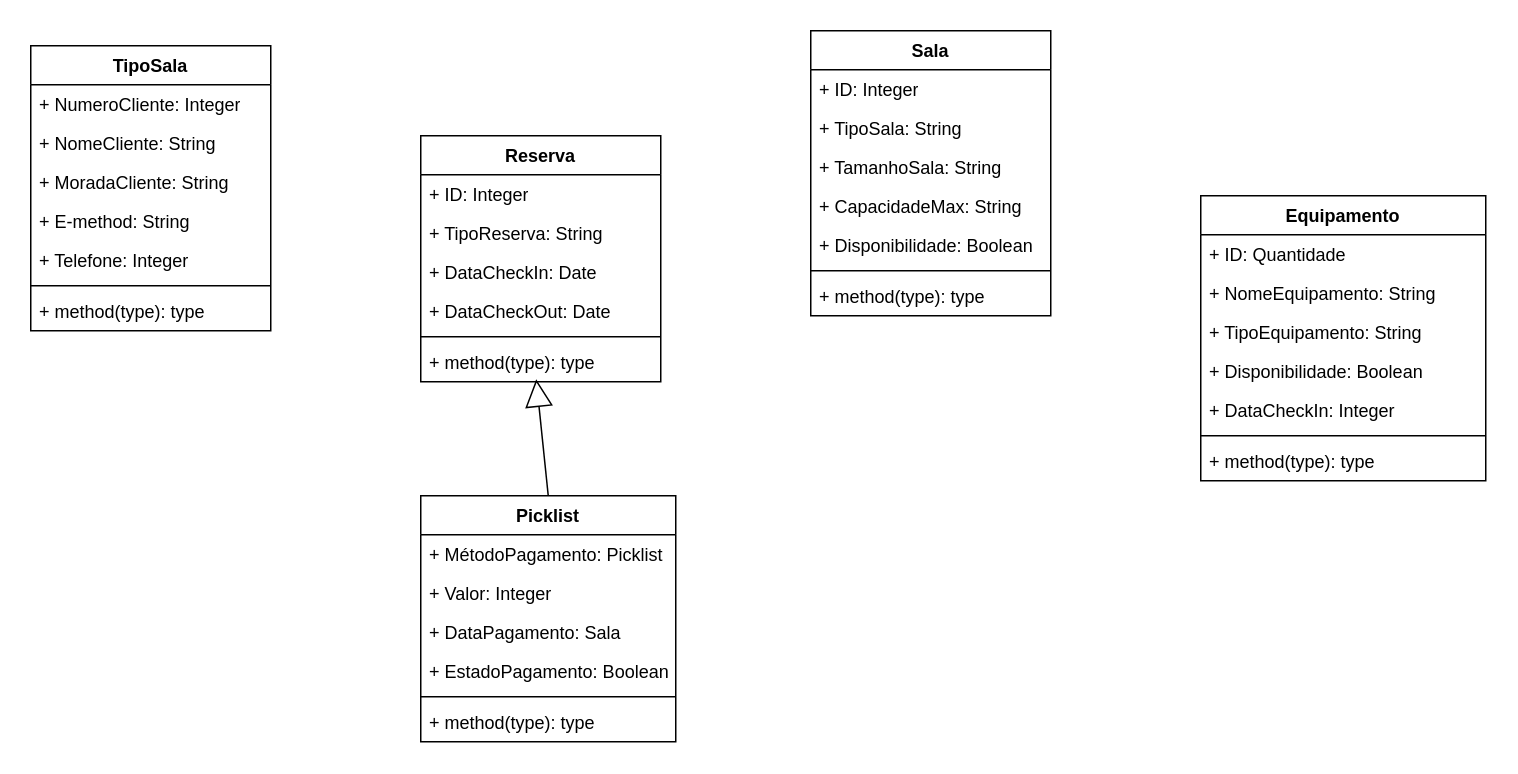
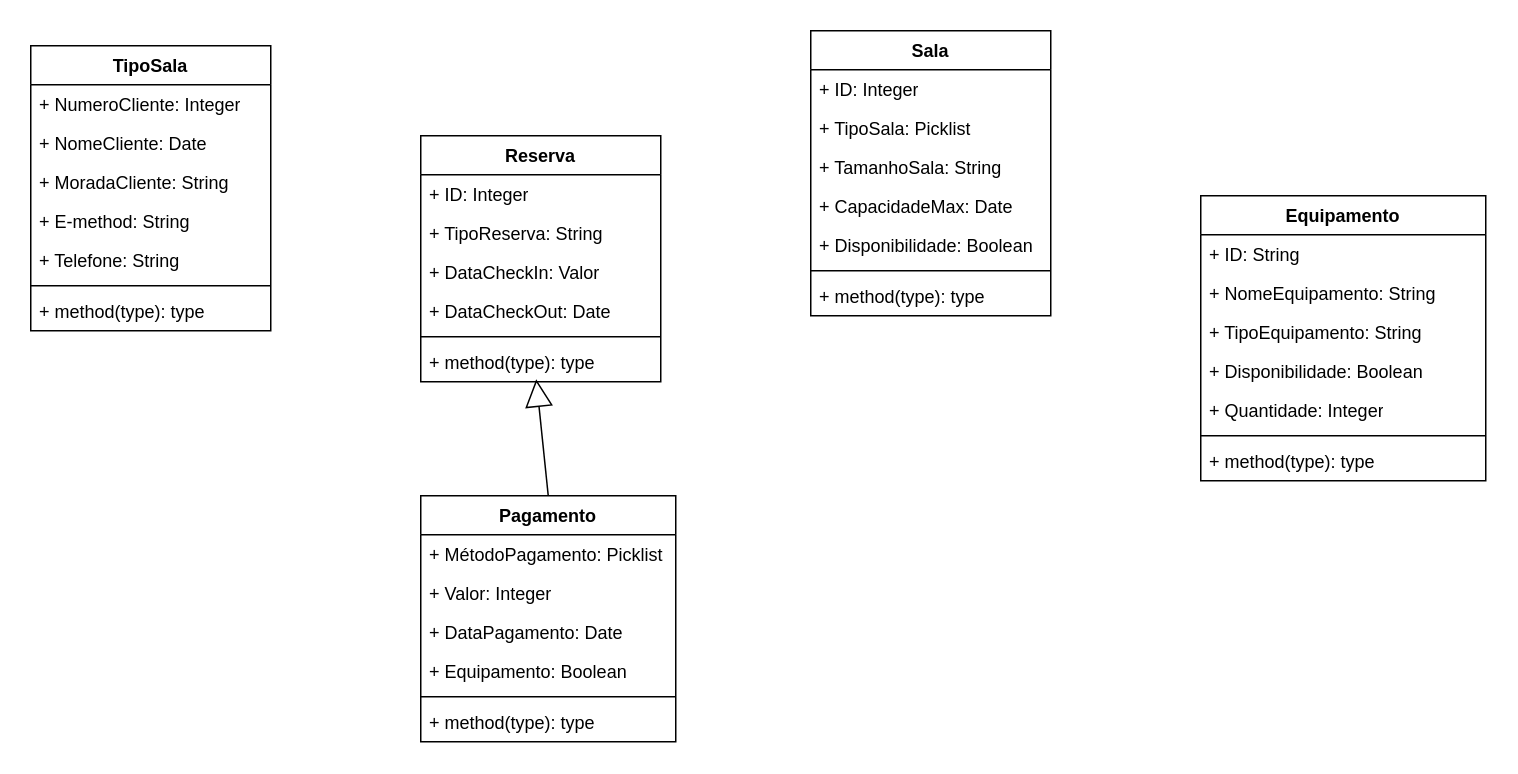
node "+ TipoSala: String": label "+ TipoSala: String" -> "+ TipoSala: Picklist"
node "+ NomeCliente: String": label "+ NomeCliente: String" -> "+ NomeCliente: Date"
node "+ CapacidadeMax: String": label "+ CapacidadeMax: String" -> "+ CapacidadeMax: Date"
node "+ ID: Quantidade": label "+ ID: Quantidade" -> "+ ID: String"
node "+ Telefone: Integer": label "+ Telefone: Integer" -> "+ Telefone: String"
node "+ DataCheckIn: Date": label "+ DataCheckIn: Date" -> "+ DataCheckIn: Valor"
node "+ DataCheckIn: Integer": label "+ DataCheckIn: Integer" -> "+ Quantidade: Integer"
node "Picklist": label "Picklist" -> "Pagamento"
node "+ DataPagamento: Sala": label "+ DataPagamento: Sala" -> "+ DataPagamento: Date"
node "+ EstadoPagamento: Boolean": label "+ EstadoPagamento: Boolean" -> "+ Equipamento: Boolean"
